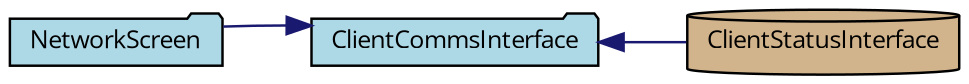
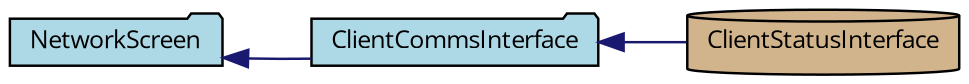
edge "NetworkScreen" -> "ClientCommsInterface": reversed
